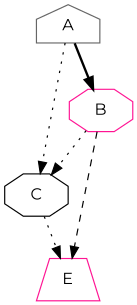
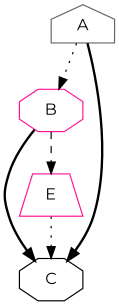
edge "A" -> "B": style bold -> dotted
edge "A" -> "C": style dotted -> bold
edge "B" -> "C": style dotted -> bold
edge "C" -> "E": reversed
